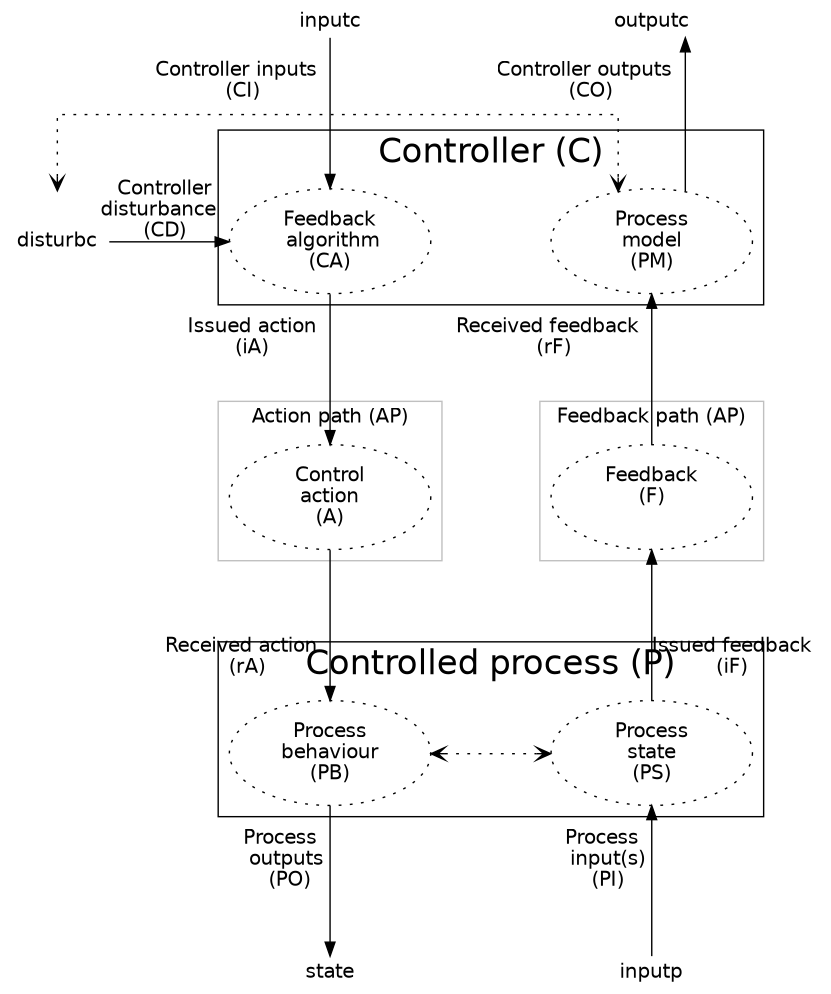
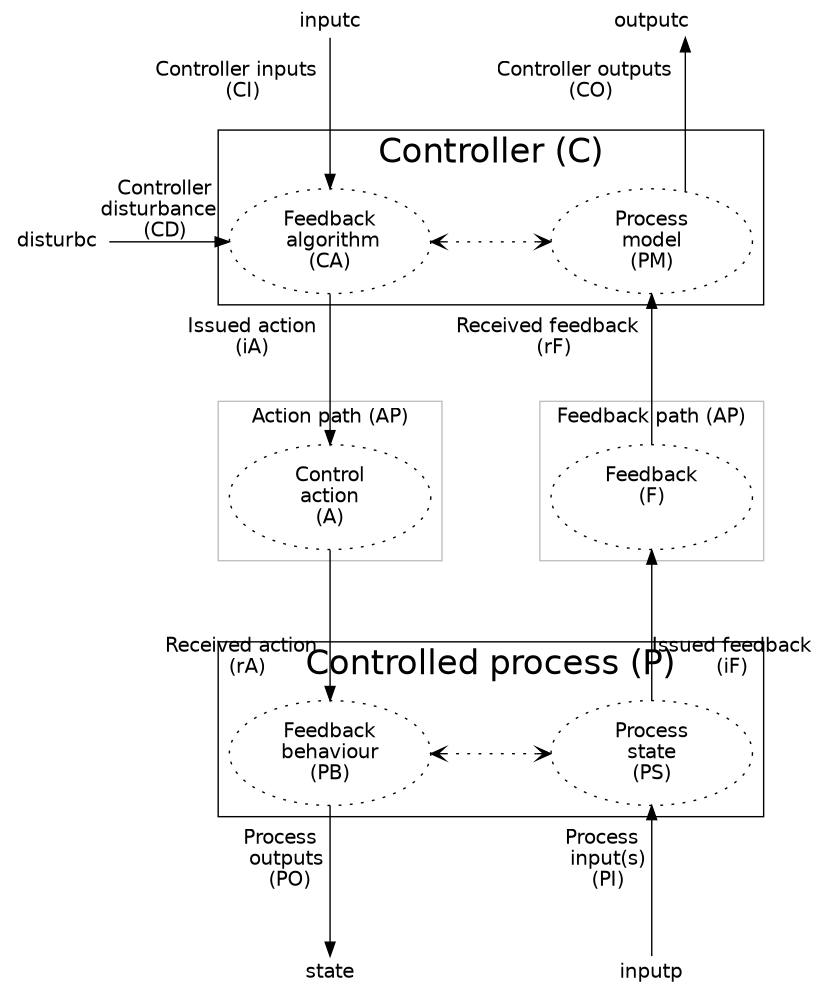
edge "disturbc" -- "Process model (PM)": now "Feedback algorithm (CA)" -- "Process model (PM)"
node "Process behaviour (PB)": label "Process behaviour (PB)" -> "Feedback behaviour (PB)"
